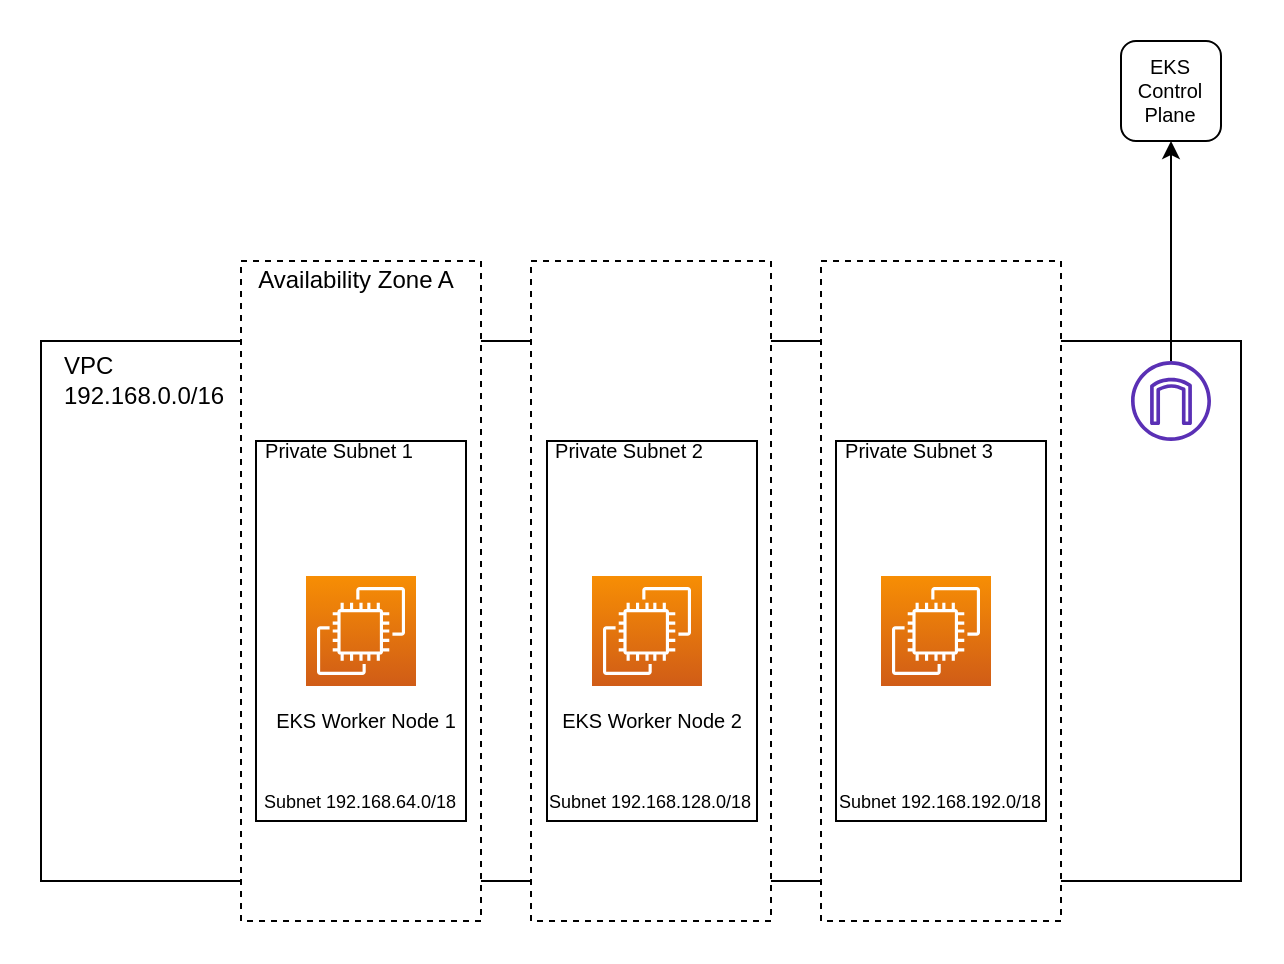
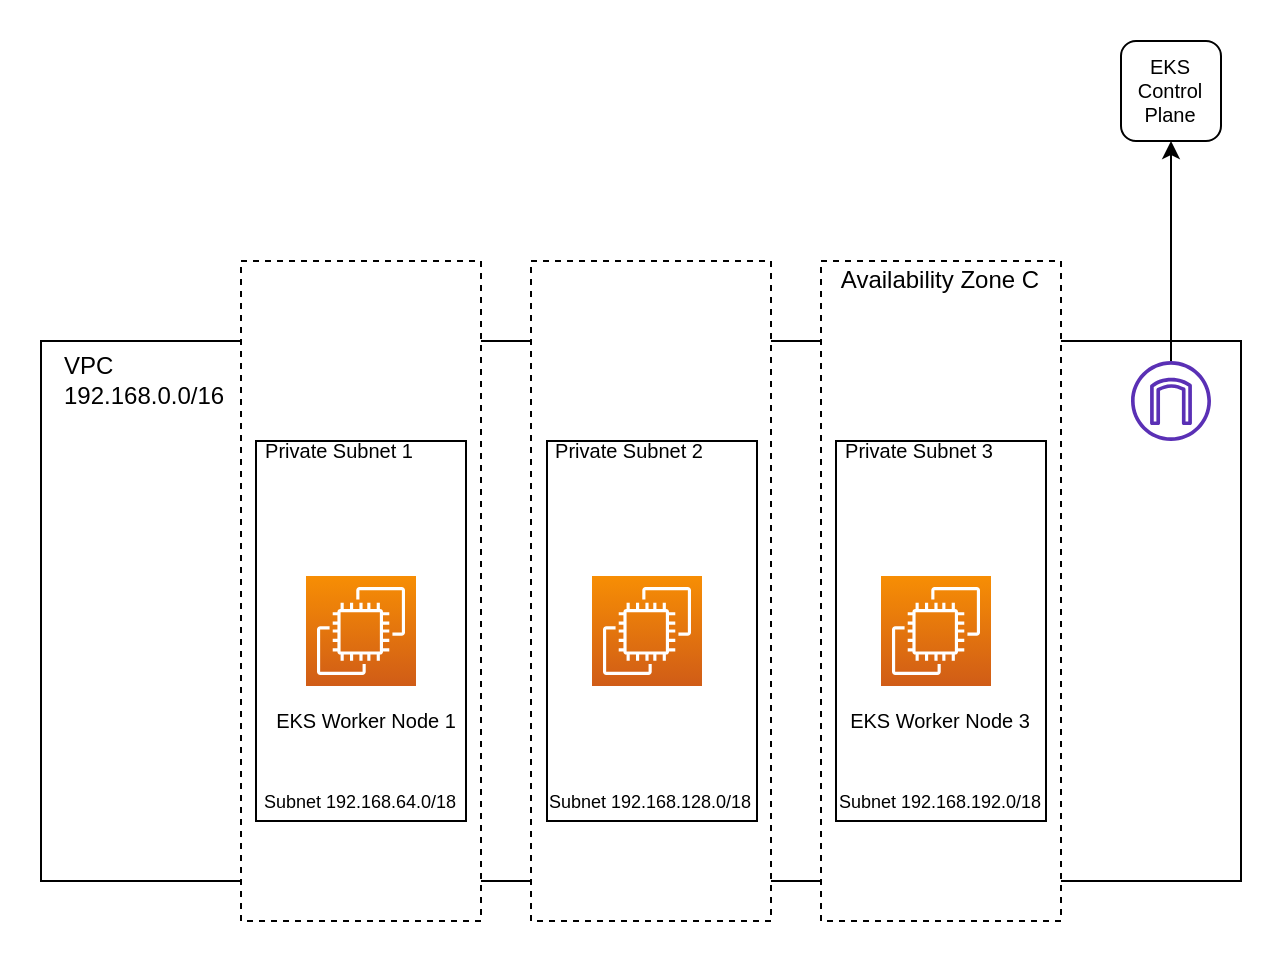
node "Availability Zone A": removed
node "Availability Zone C": added
node "EKS Worker Node 2": removed
node "EKS Worker Node 3": added
